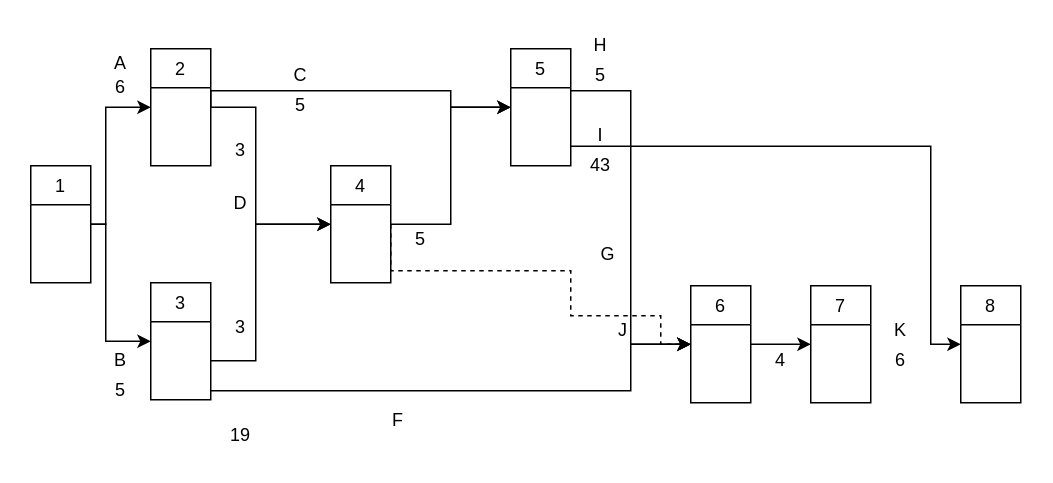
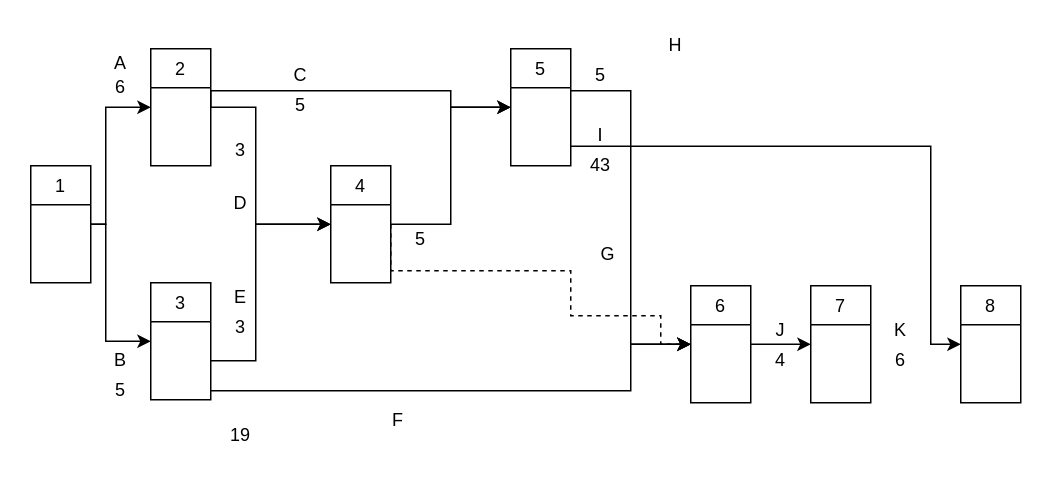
node "H": moved (601, 46) -> (676, 46)
node "E": added
node "J": moved (623, 331) -> (781, 331)
